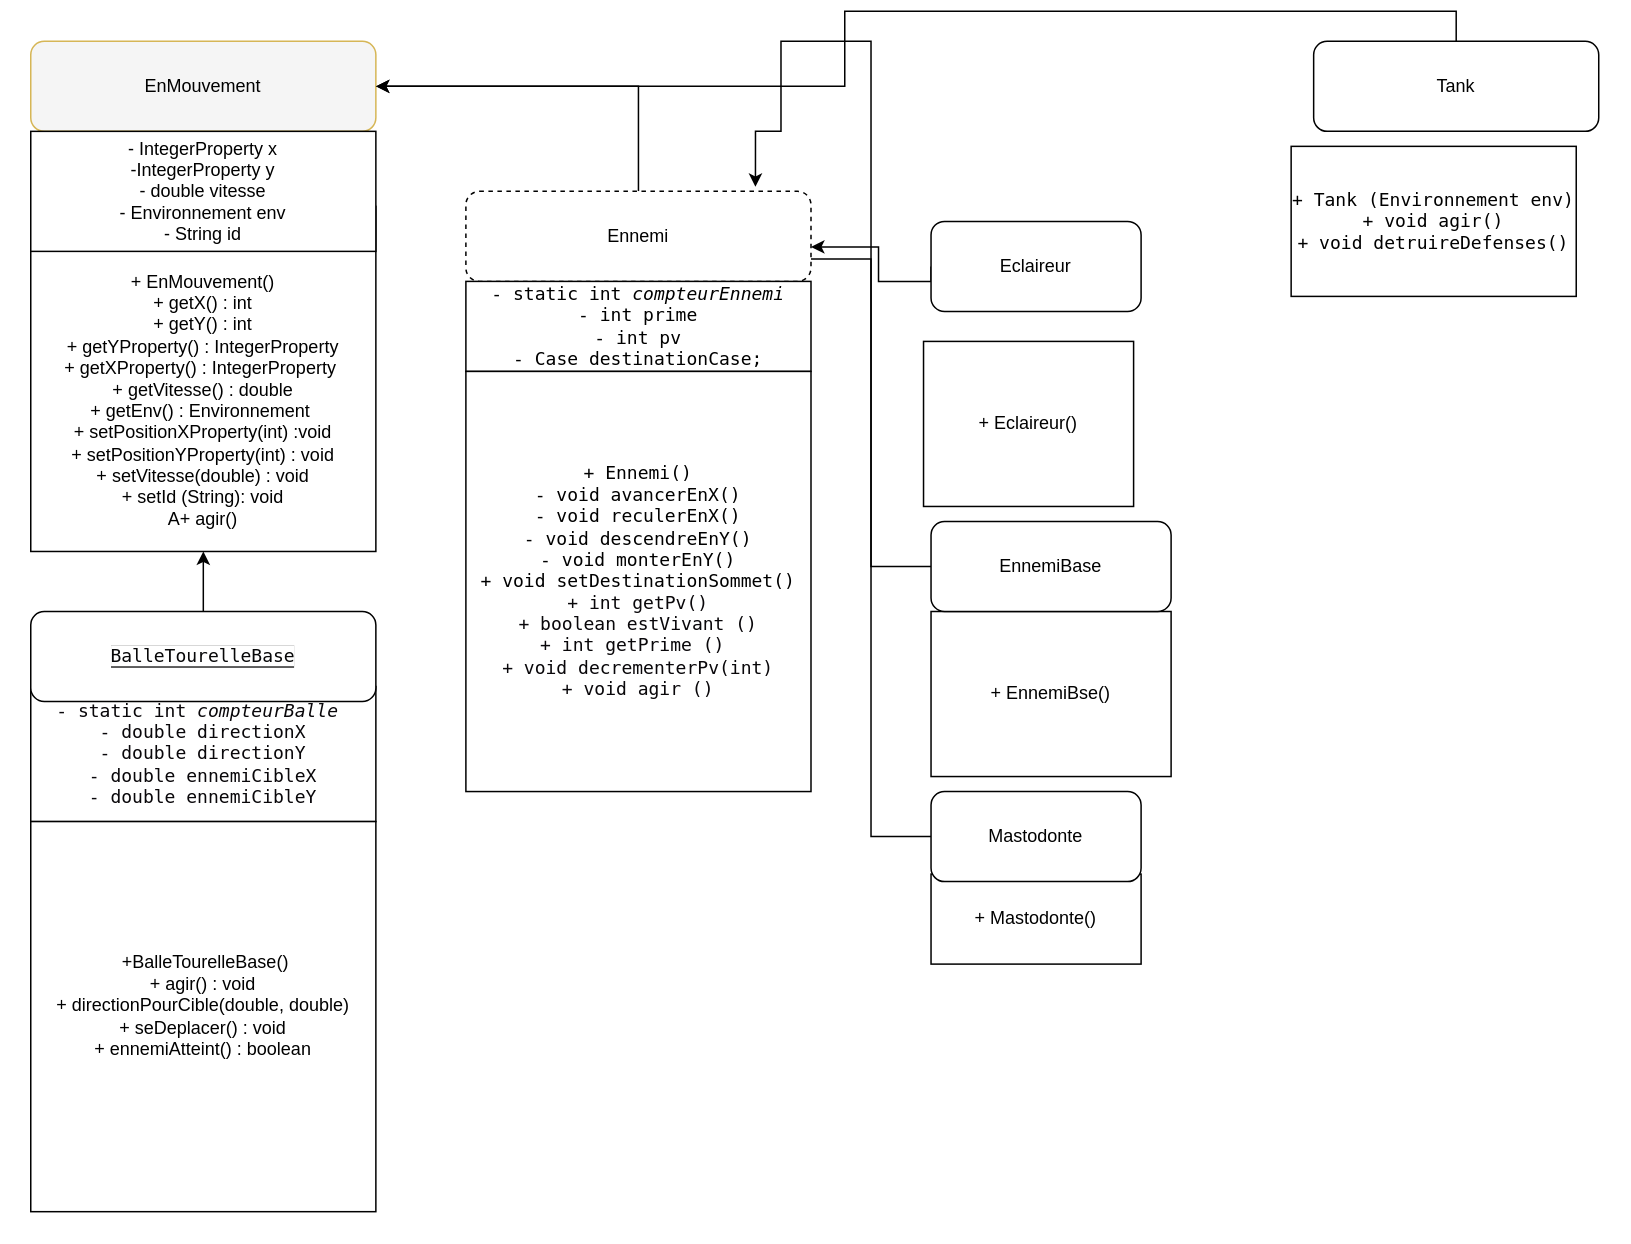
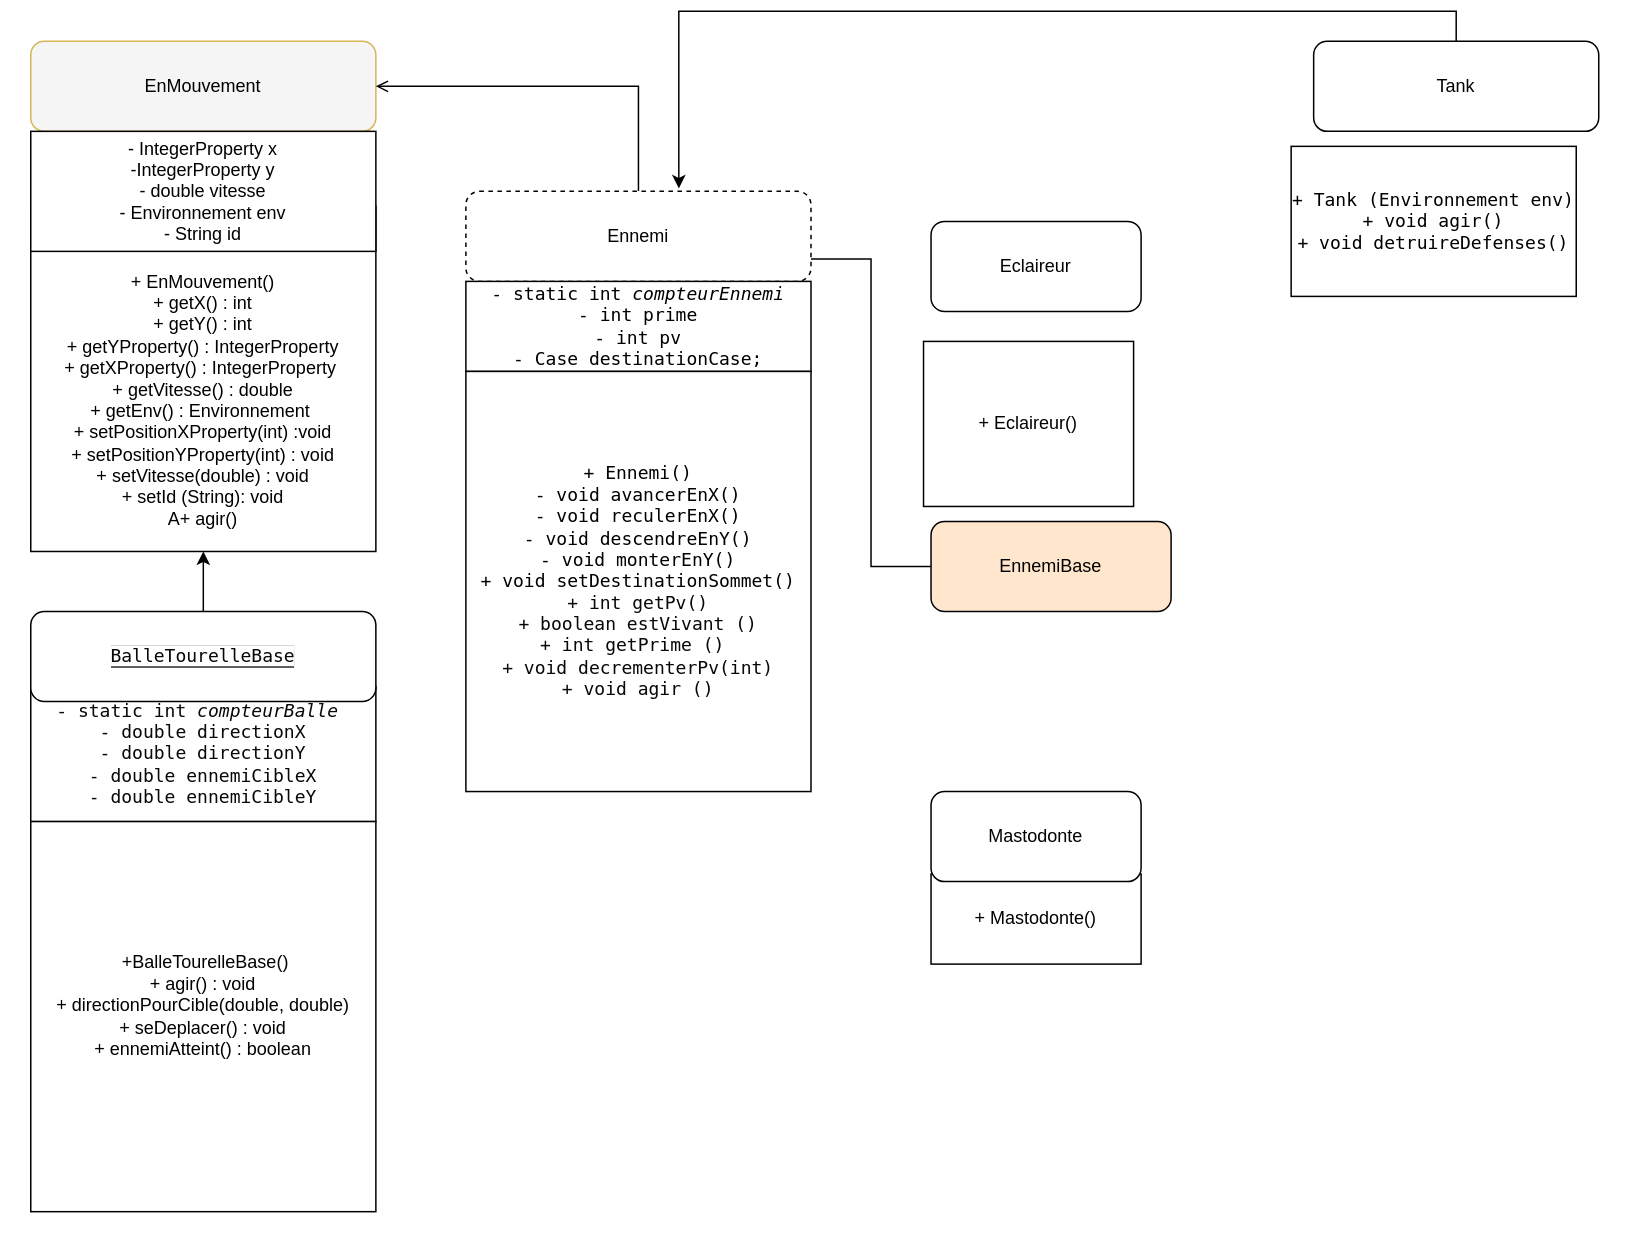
edge "Mastodonte" -> "Ennemi": removed
edge "Tank" -> "EnMouvement": now "Tank" -> "Ennemi"
edge "Ennemi" -> "EnMouvement": arrowhead classic -> open
edge "Eclaireur" -> "Ennemi": removed
node "EnnemiBase": fillcolor #ffffff -> #ffe6cc
node "+ EnnemiBse()": removed
